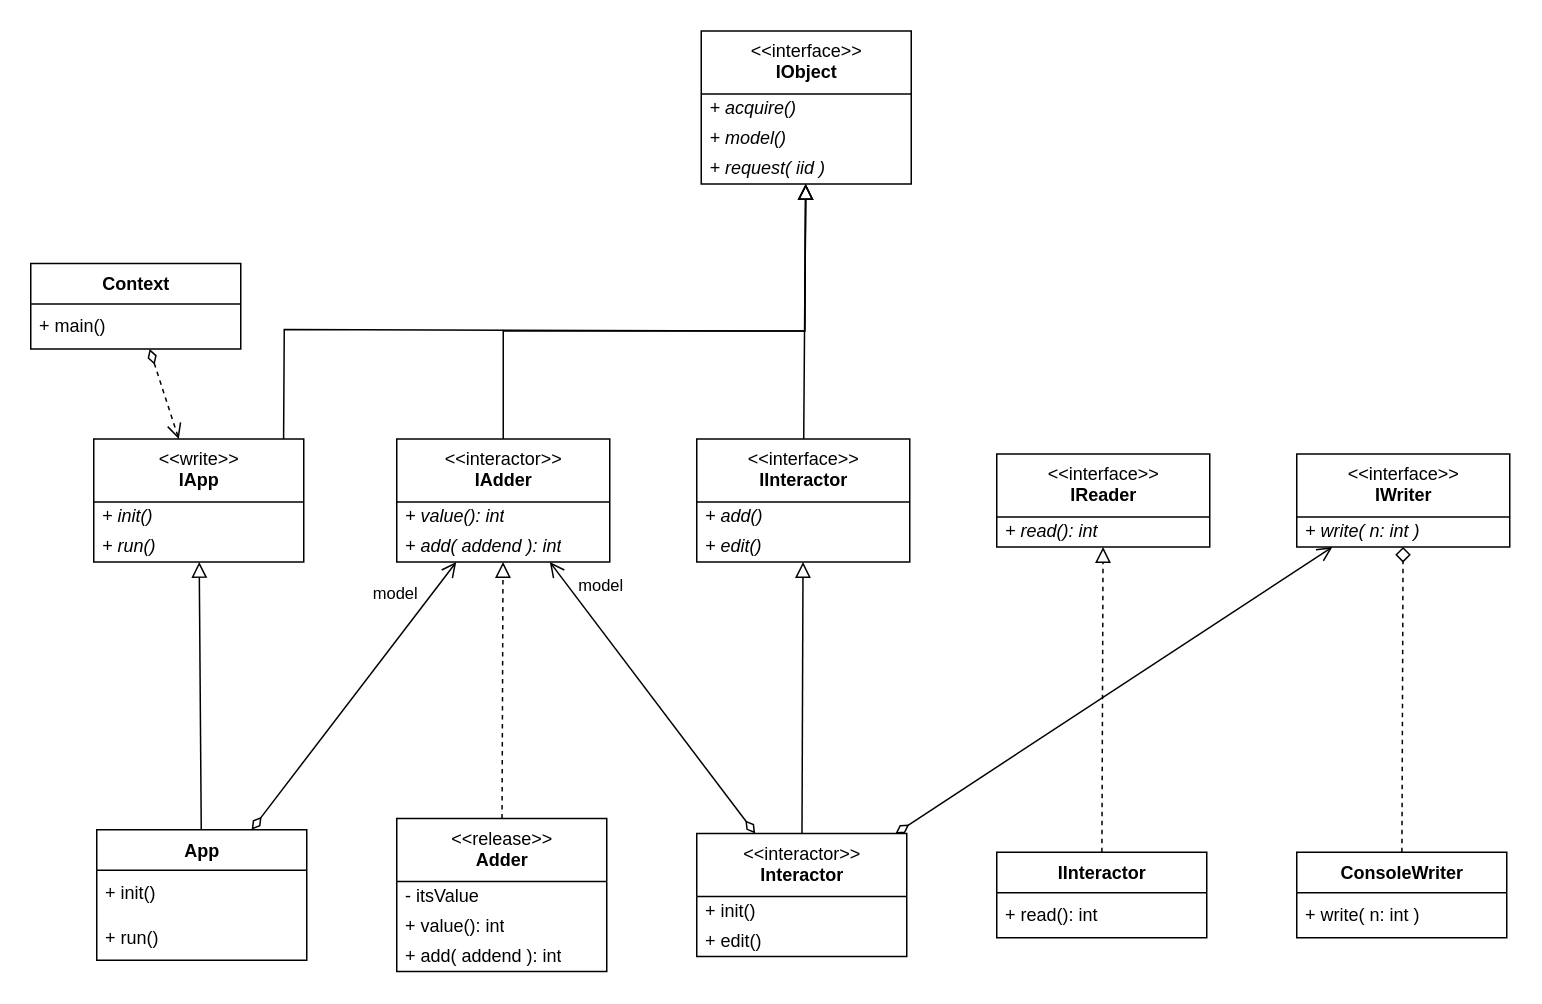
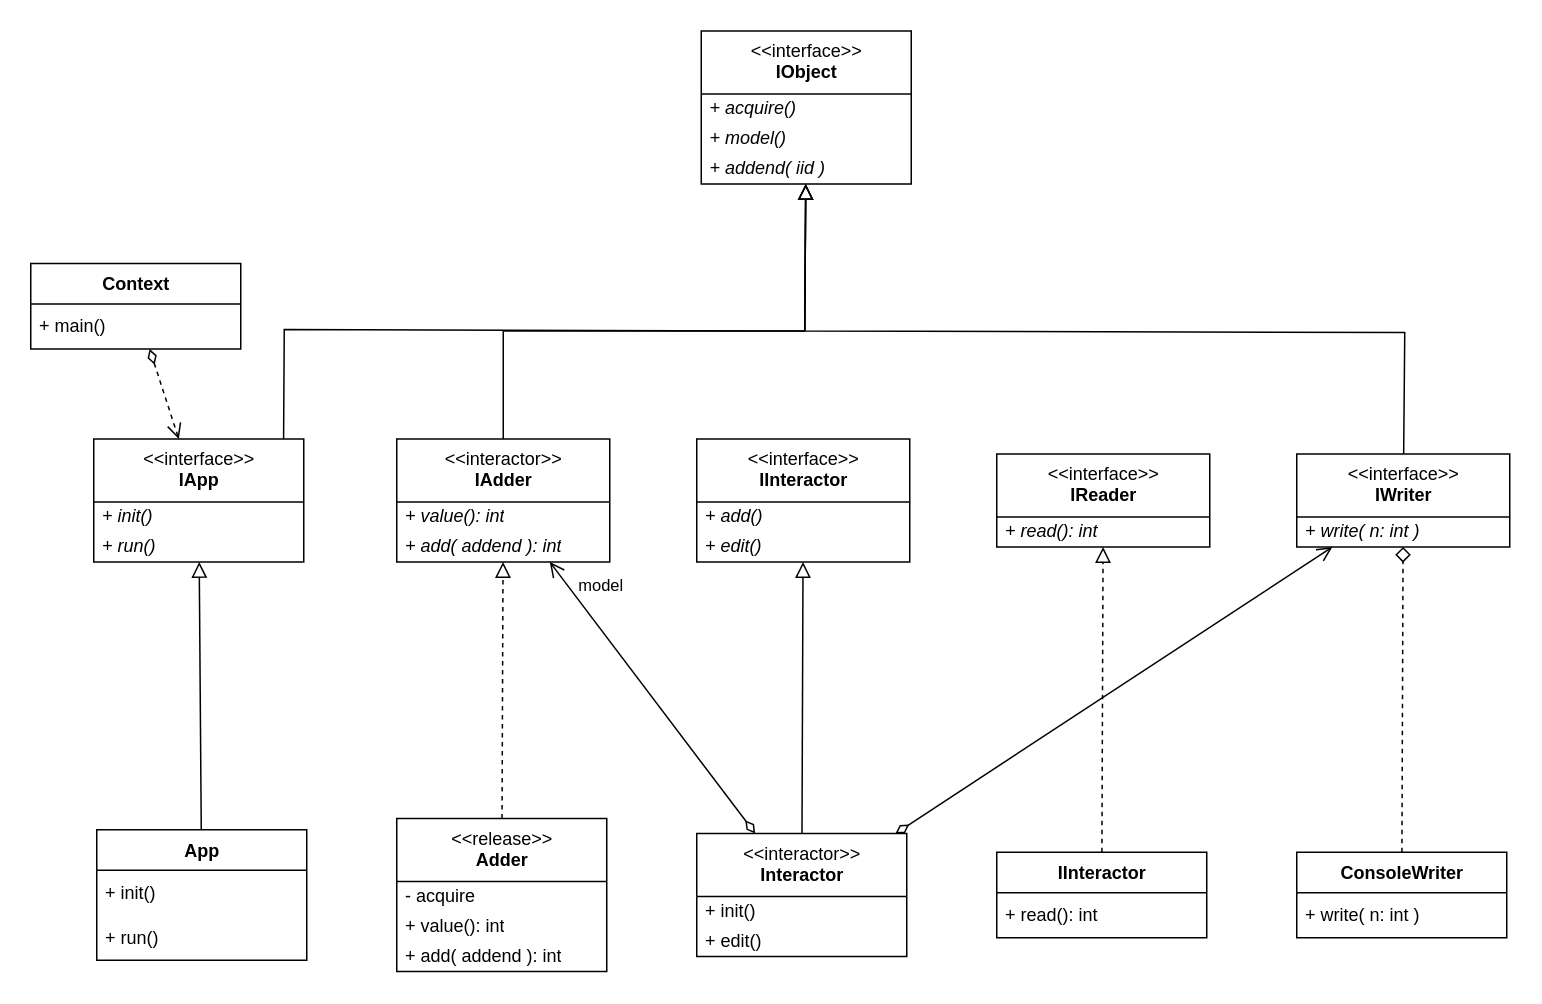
node "+ request( iid )": label "+ request( iid )" -> "+ addend( iid )"
edge "<<interface>> IWriter" -> "<<interface>> IObject": added
edge "<<interface>> IInteractor" -> "<<interface>> IObject": removed
node "<<write>> IApp": label "<<write>> IApp" -> "<<interface>> IApp"
edge "<<interactor>> IAdder" -- "App": removed, label "model"
node "- itsValue": label "- itsValue" -> "- acquire"
